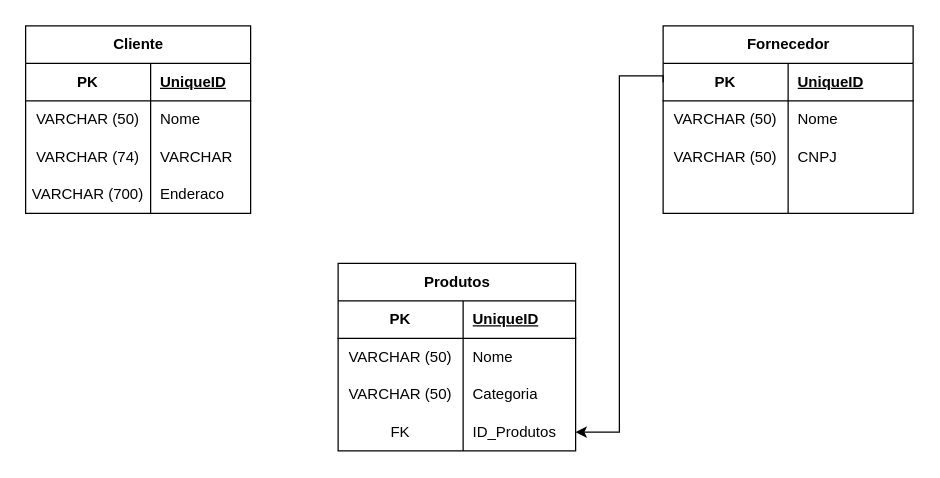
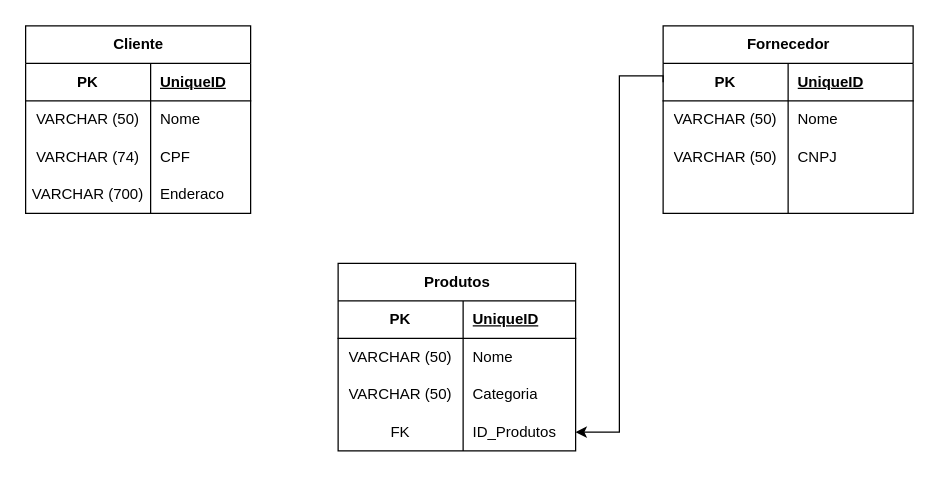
node "VARCHAR": label "VARCHAR" -> "CPF"
